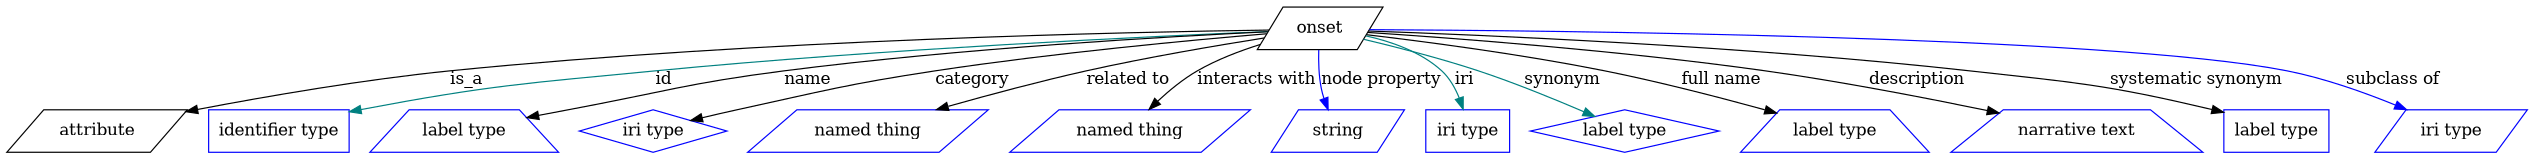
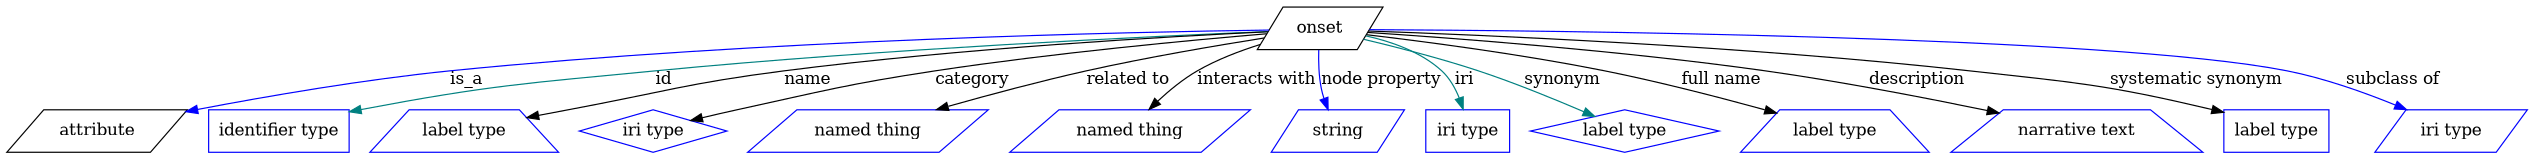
edge "onset" -> "attribute": color black -> blue
